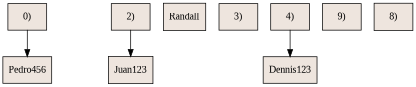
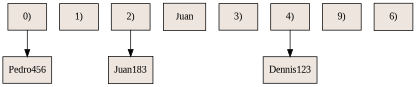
node "1)": added
node "Randall": label "Randall" -> "Juan"
node "8)": label "8)" -> "6)"
node "Juan123": label "Juan123" -> "Juan183"
